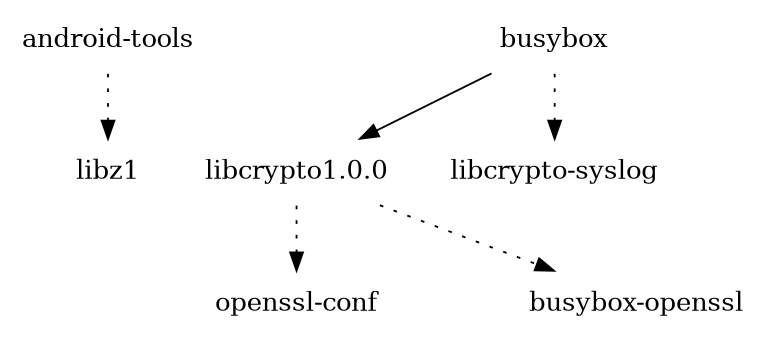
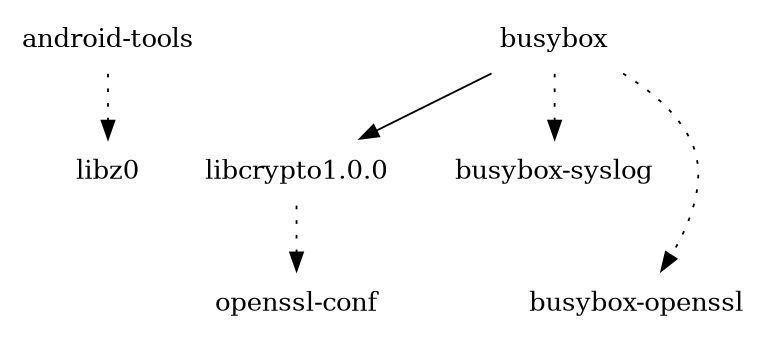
node "libz1": label "libz1" -> "libz0"
node "libcrypto-syslog": label "libcrypto-syslog" -> "busybox-syslog"
edge "libcrypto1.0.0" -> "busybox-openssl": now "busybox" -> "busybox-openssl"
